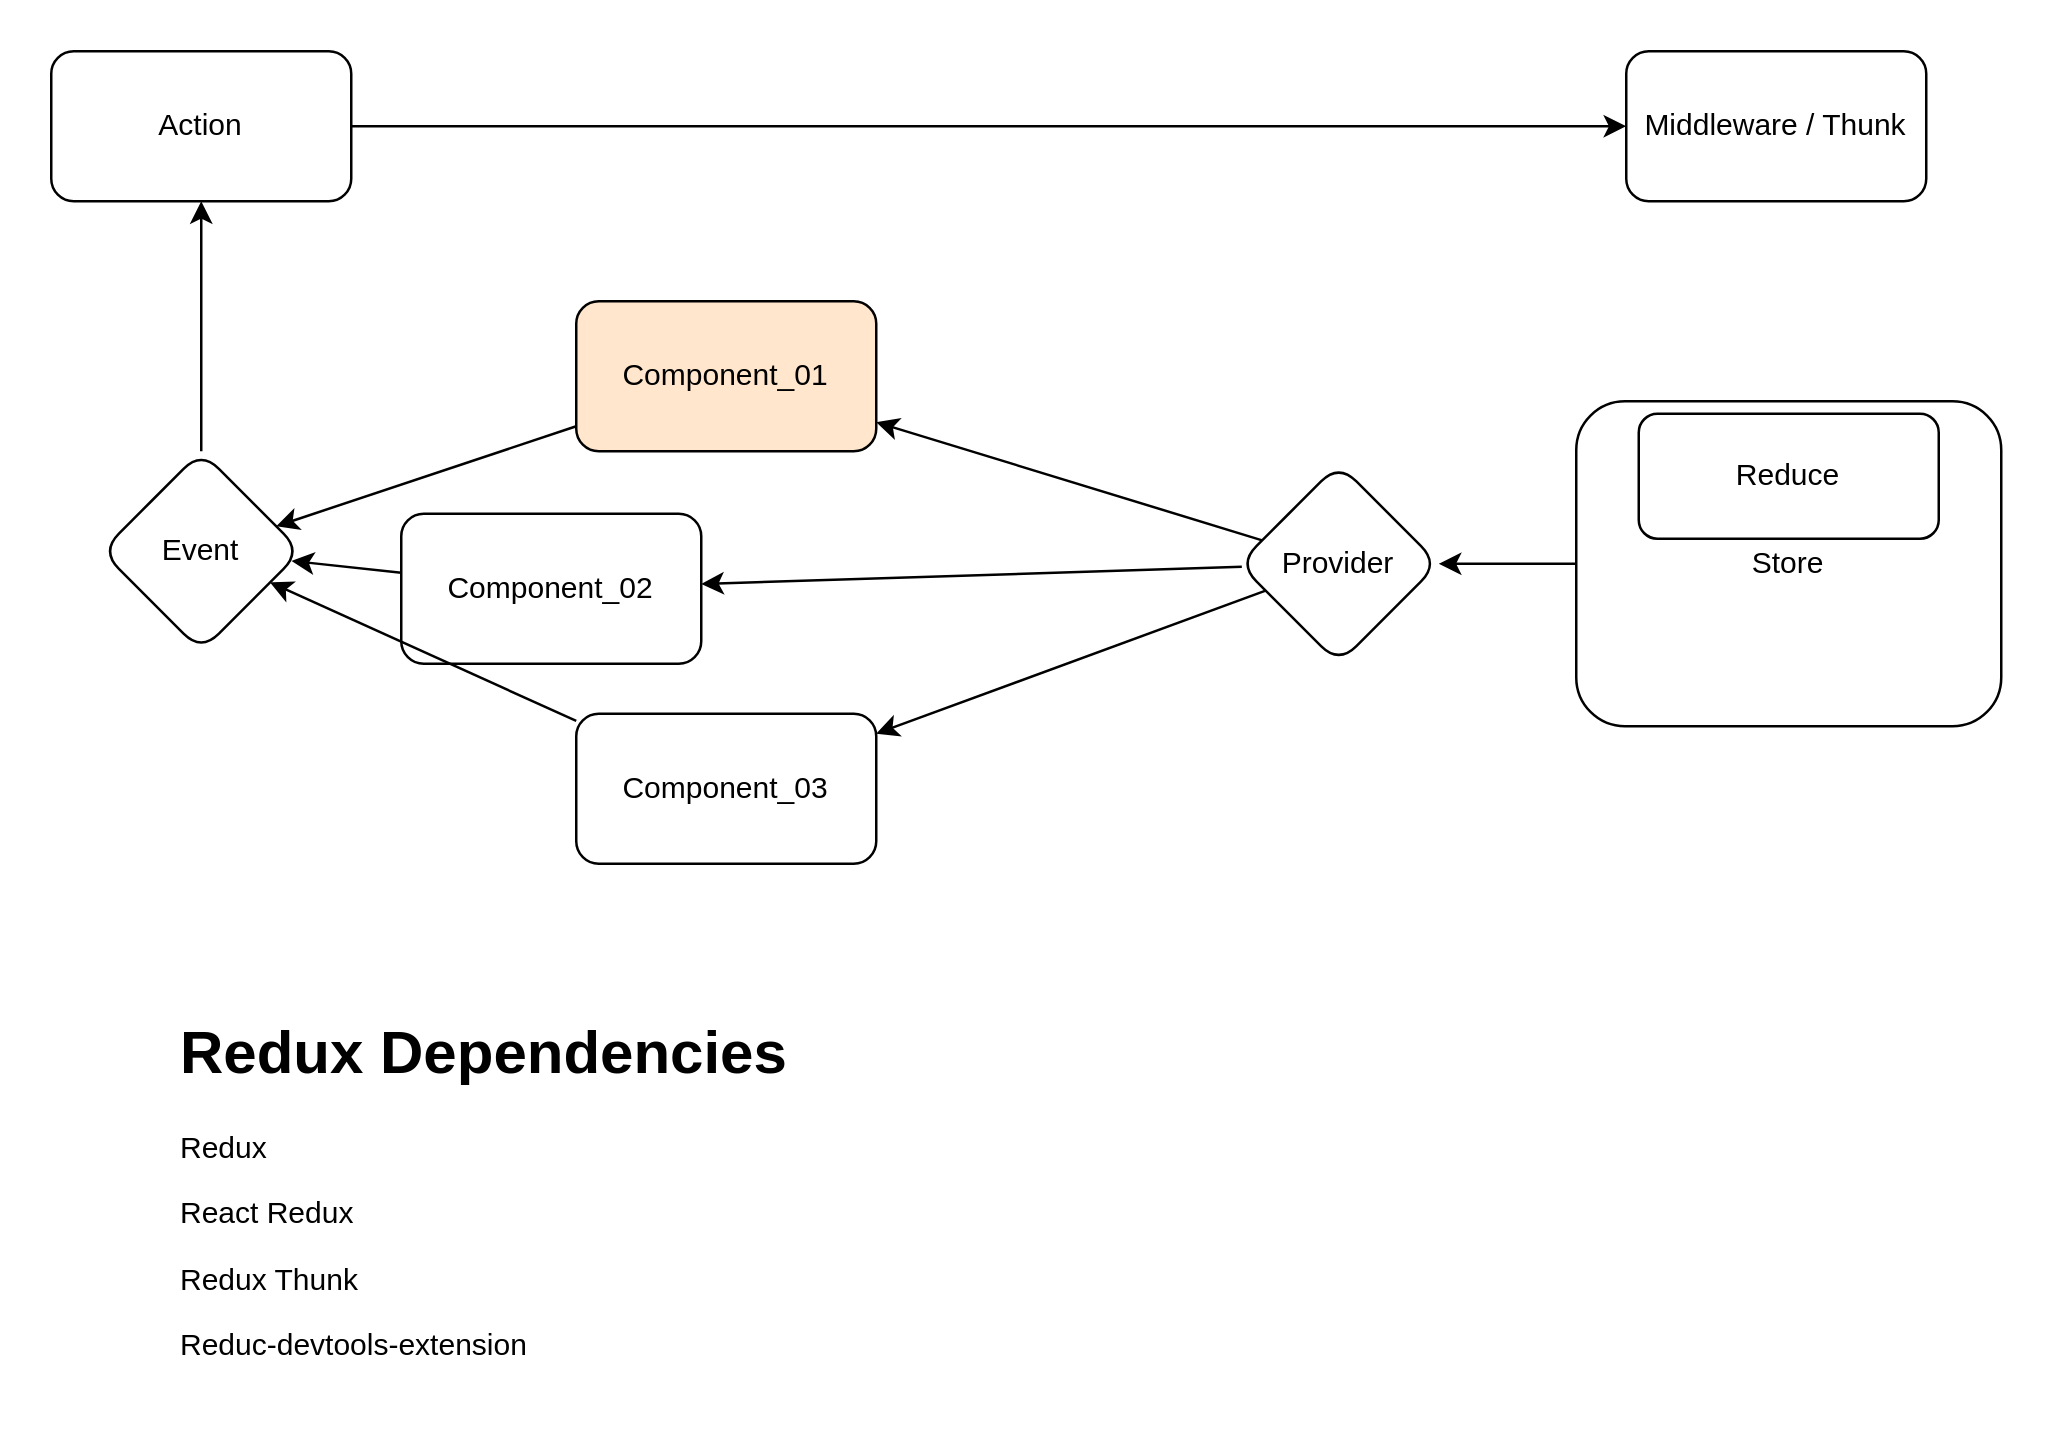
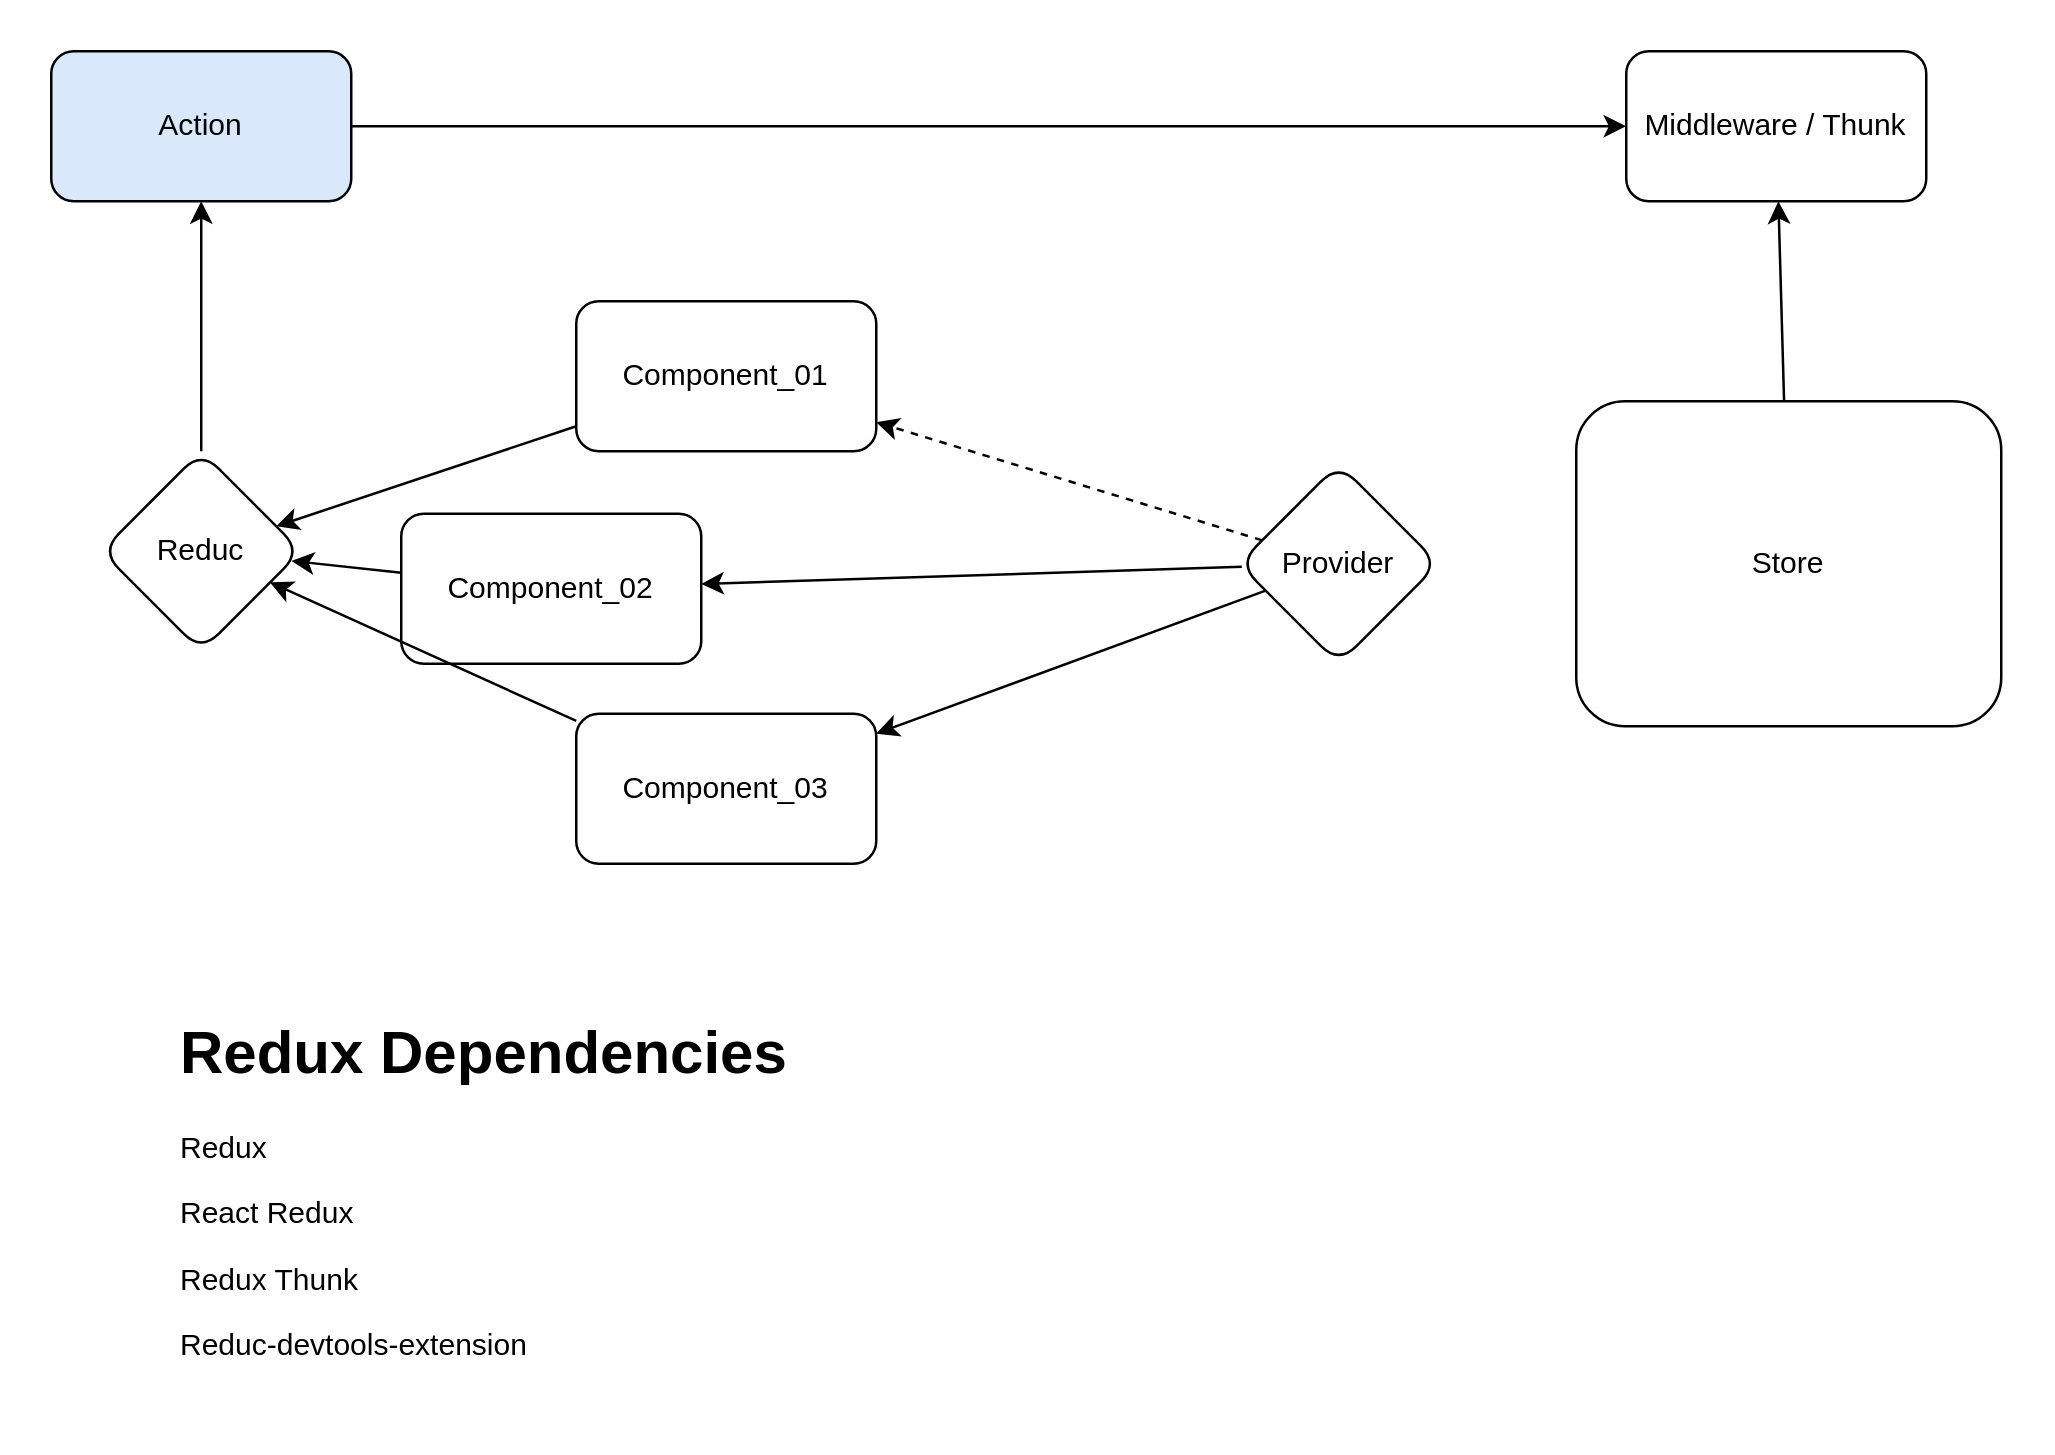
node "Action": fillcolor #ffffff -> #dae8fc
node "Component_01": fillcolor #ffe6cc -> #ffffff
node "Reduce": removed
edge "Provider" -> "Component_01": style solid -> dashed
node "Event": label "Event" -> "Reduc"
edge "Store" -> "Provider": now "Store" -> "Middleware / Thunk"
